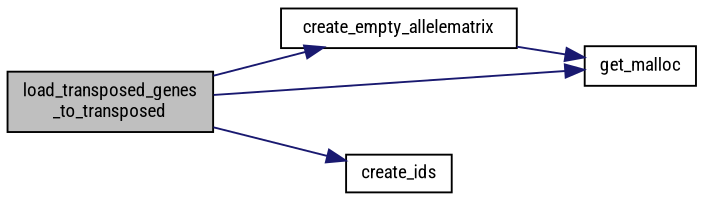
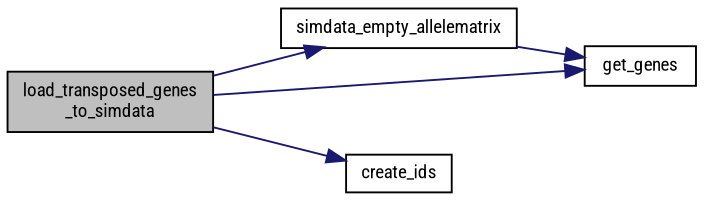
node "create_empty_allelematrix": label "create_empty_allelematrix" -> "simdata_empty_allelematrix"
node "get_malloc": label "get_malloc" -> "get_genes"
node "load_transposed_genes _to_transposed": label "load_transposed_genes _to_transposed" -> "load_transposed_genes _to_simdata"
